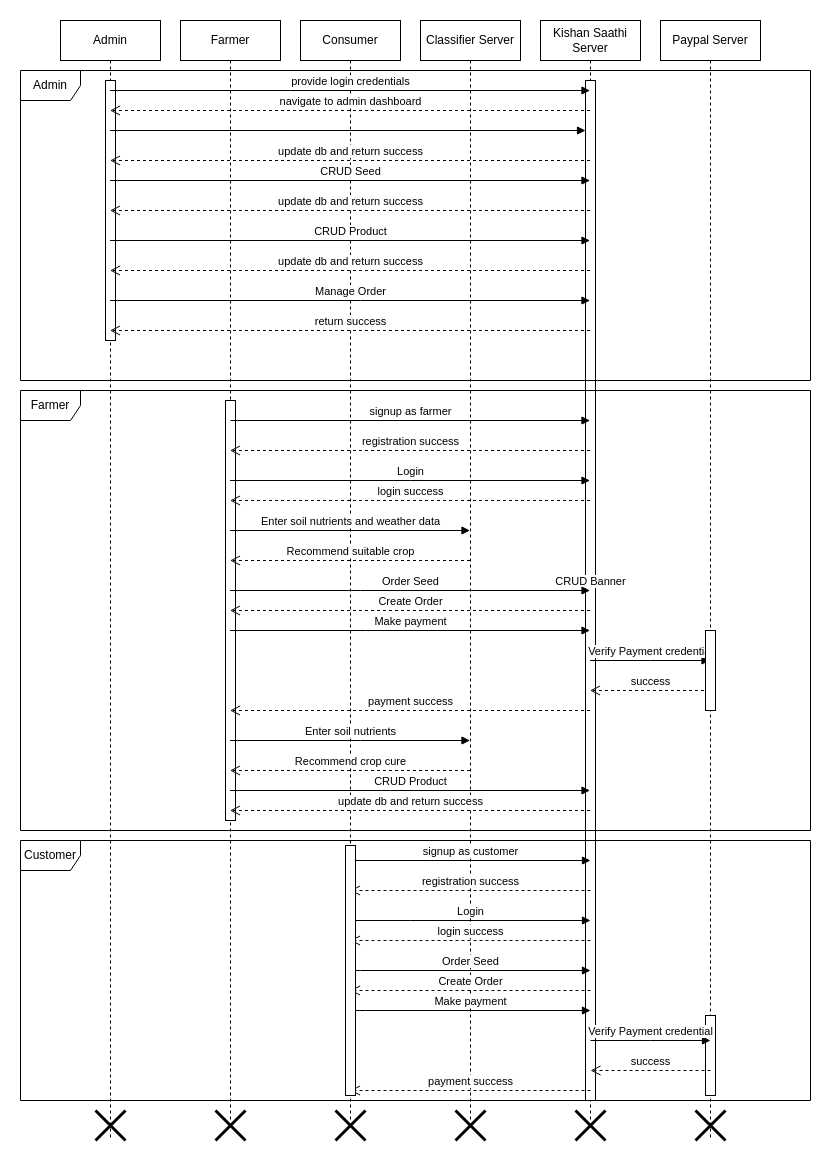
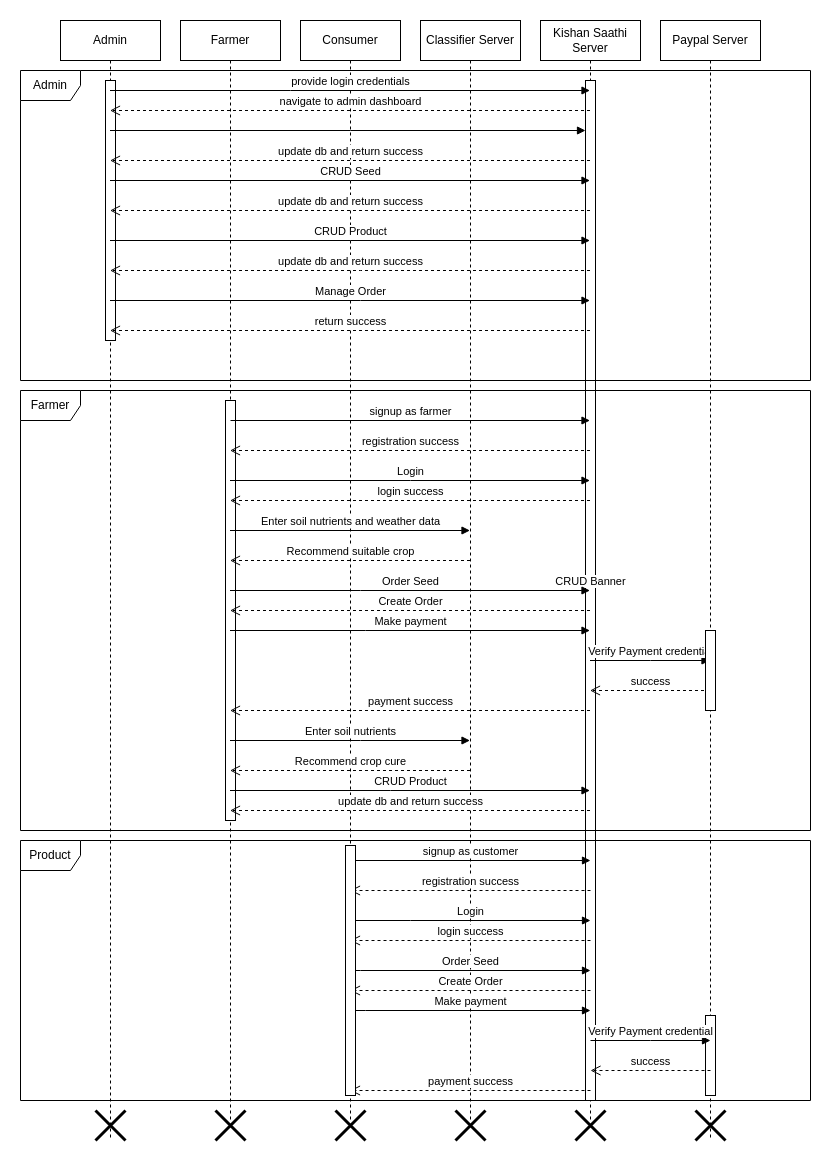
node "Customer": label "Customer" -> "Product"
